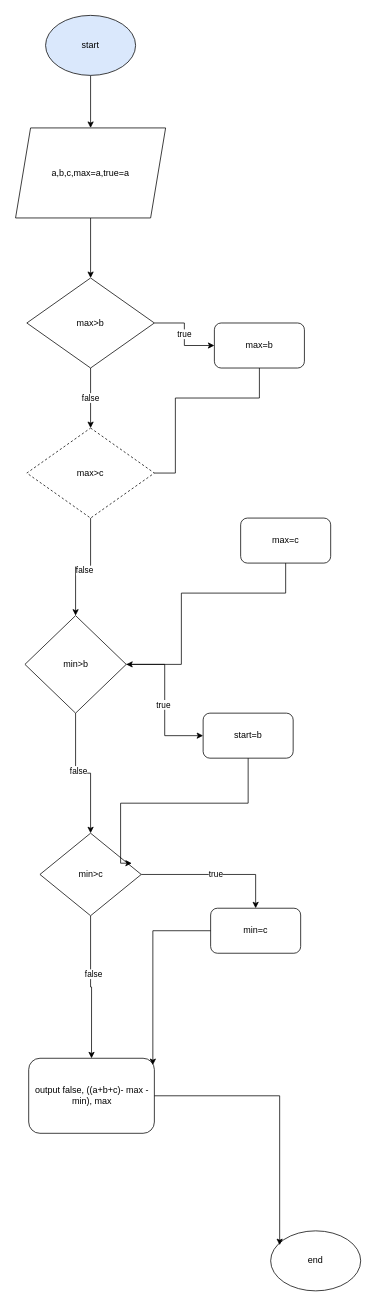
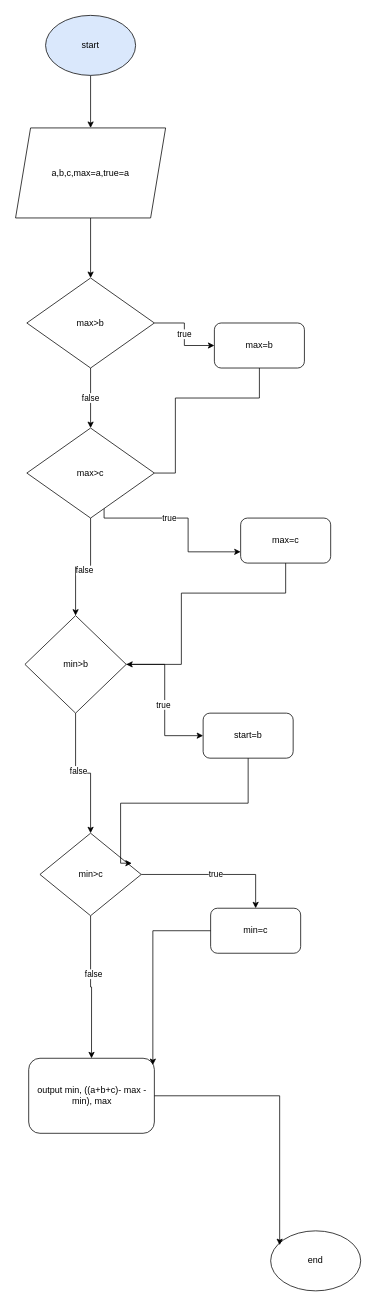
node "max>c": style dashed -> solid
edge "max>c" -> "max=c": added, label "true"
node "output false, ((a+b+c)- max - min), max": label "output false, ((a+b+c)- max - min), max" -> "output min, ((a+b+c)- max - min), max"
